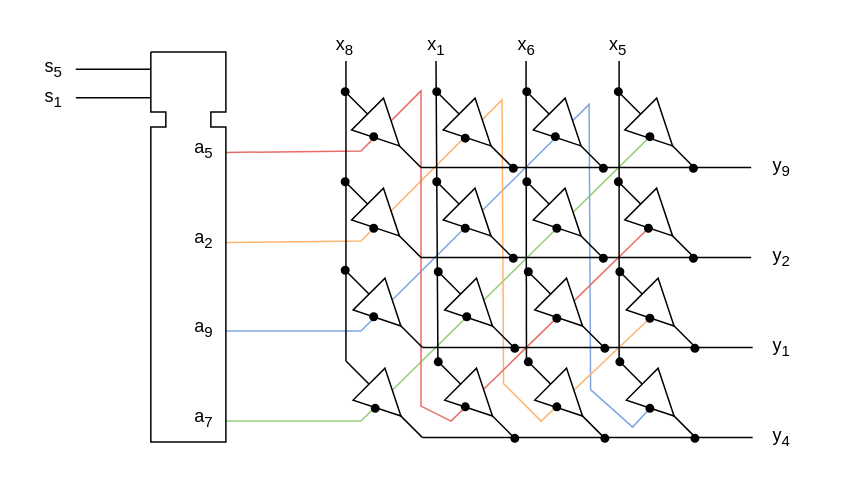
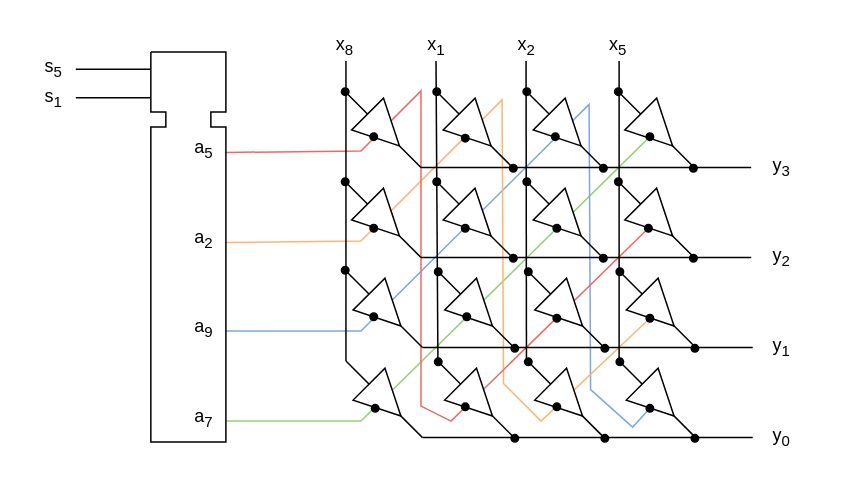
node "x6": label "x6" -> "x2"
node "y9": label "y9" -> "y3"
node "y4": label "y4" -> "y0"
